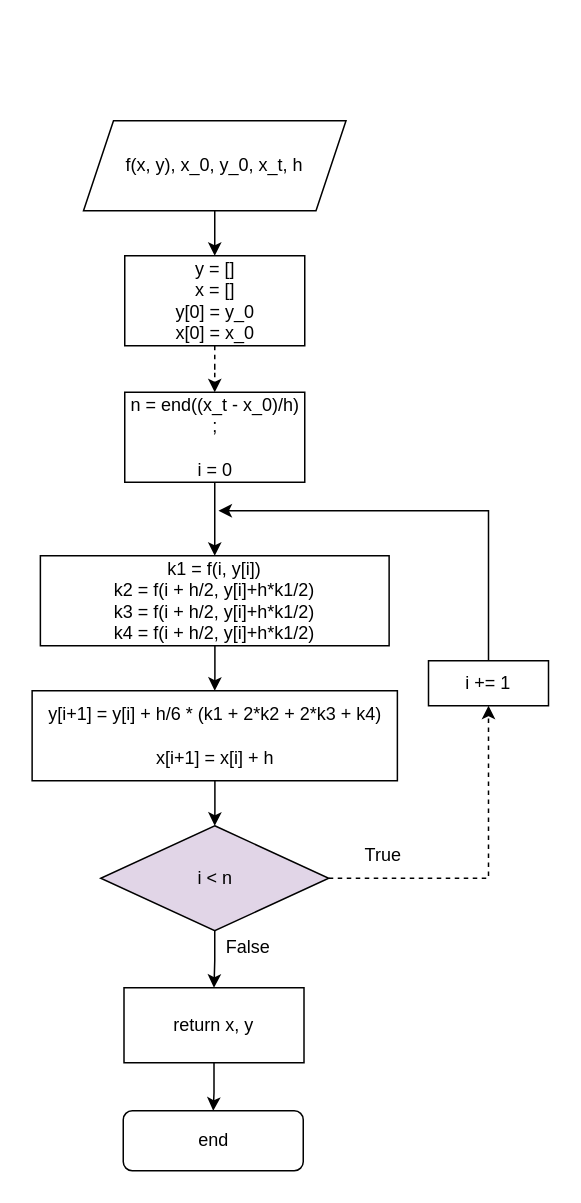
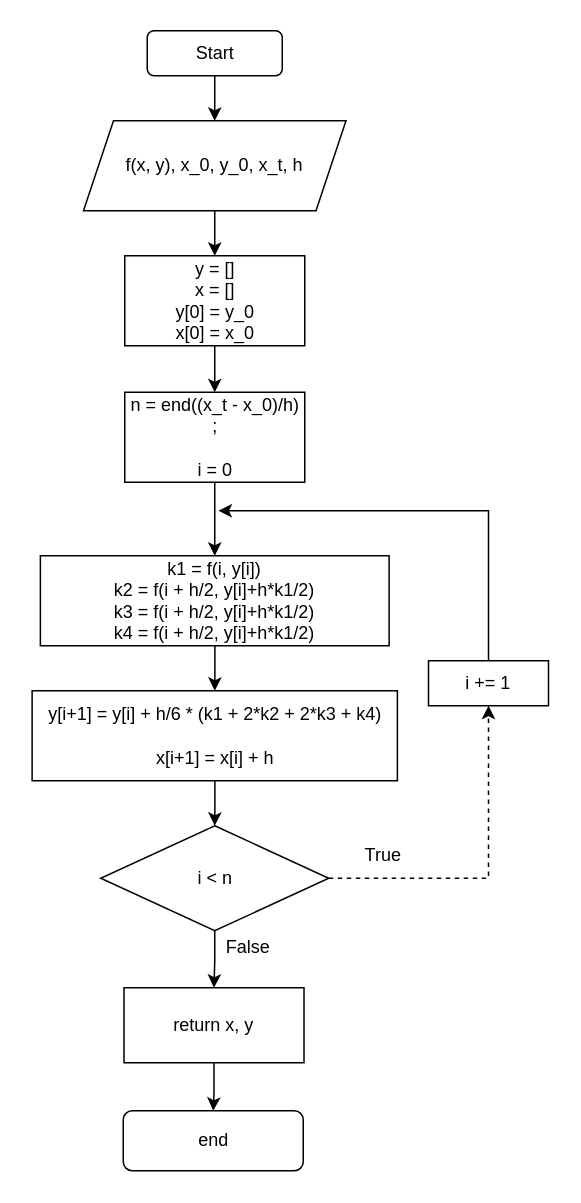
node "Start": added
edge "Start" -> "f(x, y), x_0, y_0, x_t, h": added
edge "y = [] x = [] y[0] = y_0 x[0] = x_0" -> "n = end((x_t - x_0)/h) ; i = 0": style dashed -> solid
node "i < n": fillcolor #e1d5e7 -> #ffffff
